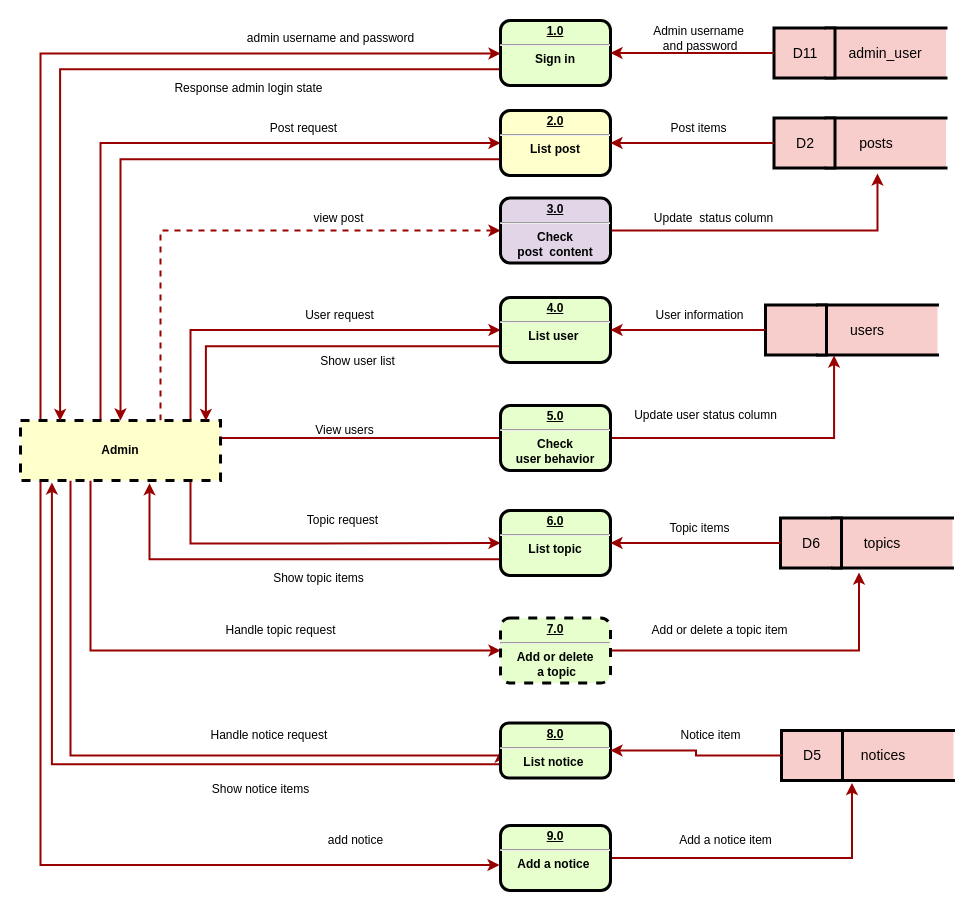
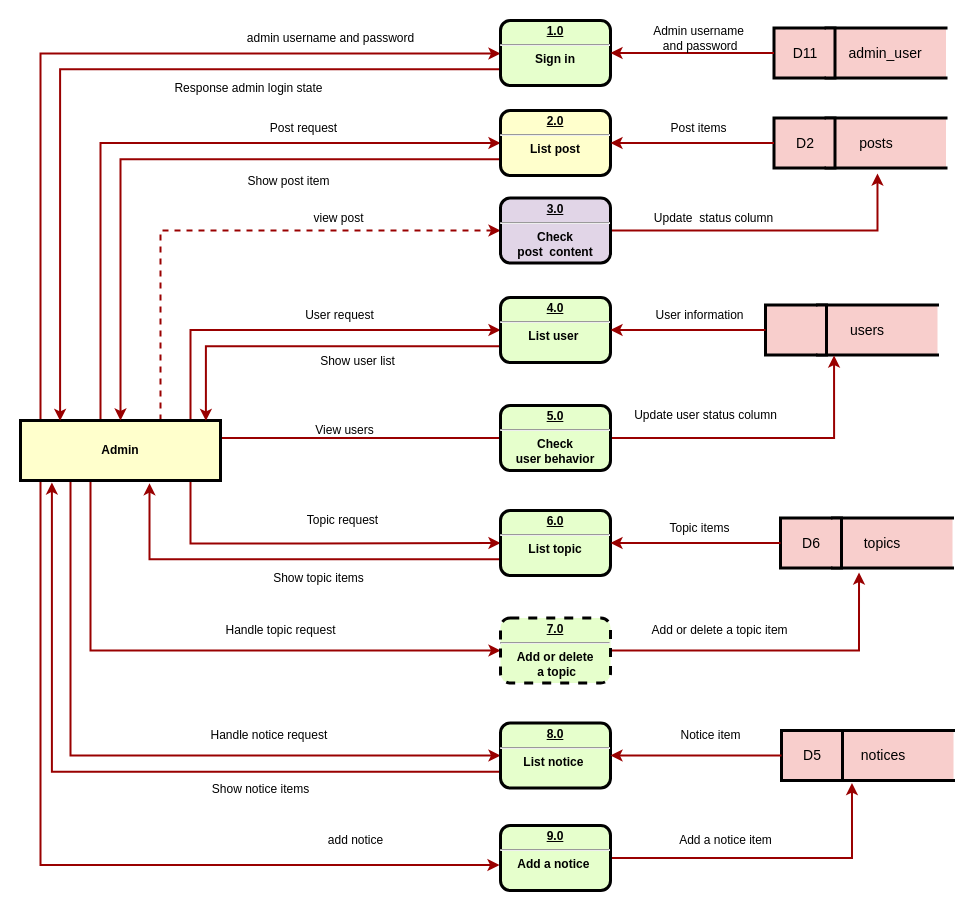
node "Show post item": added
node "Admin": style dashed -> solid
node "8.0 List notice": size 110x55 -> 110x65
